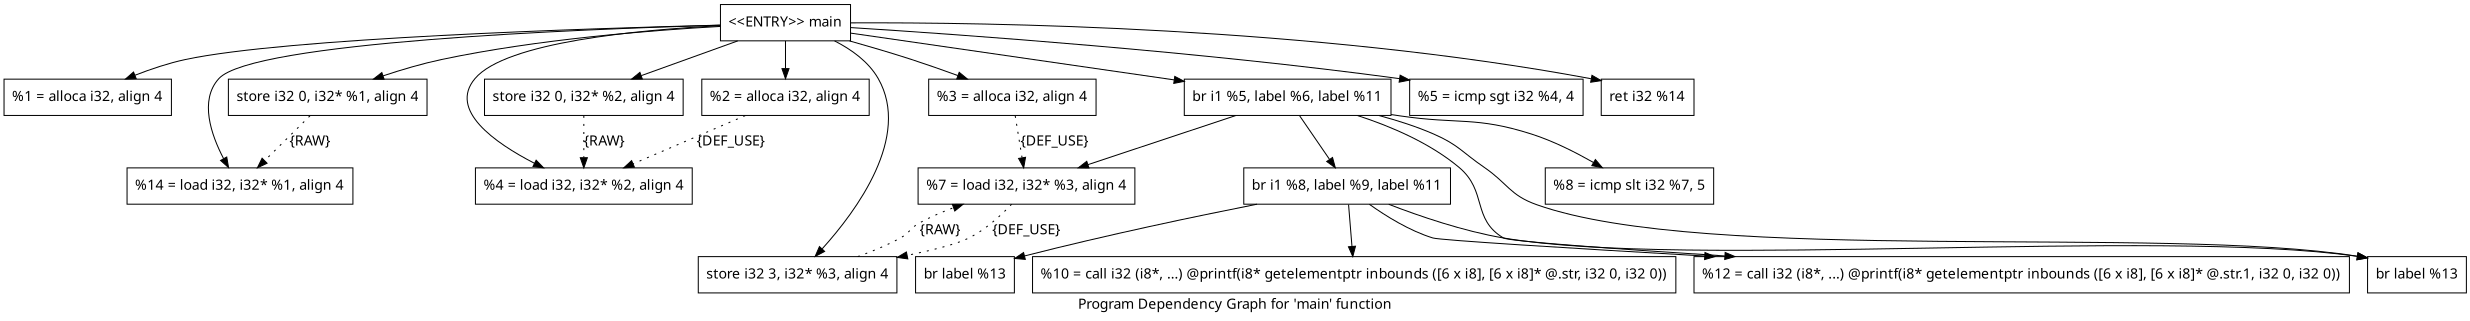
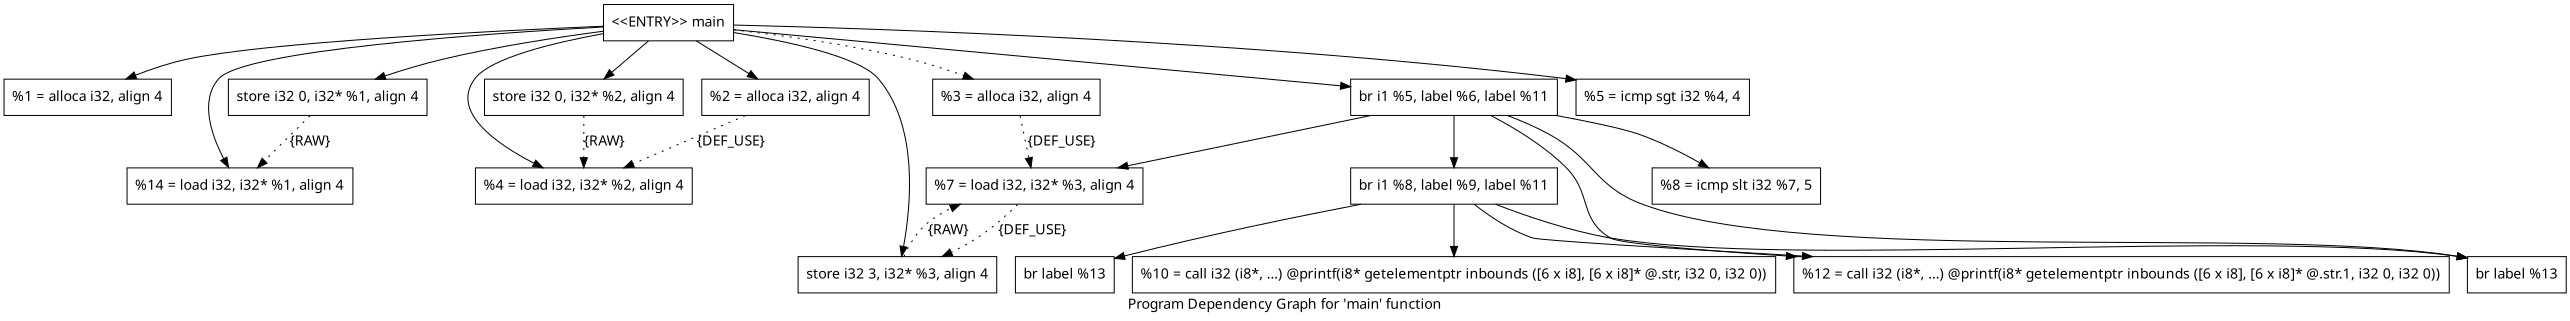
edge "<<ENTRY>> main" -> "%3 = alloca i32, align 4": style solid -> dotted
node "ret i32 %14": removed
